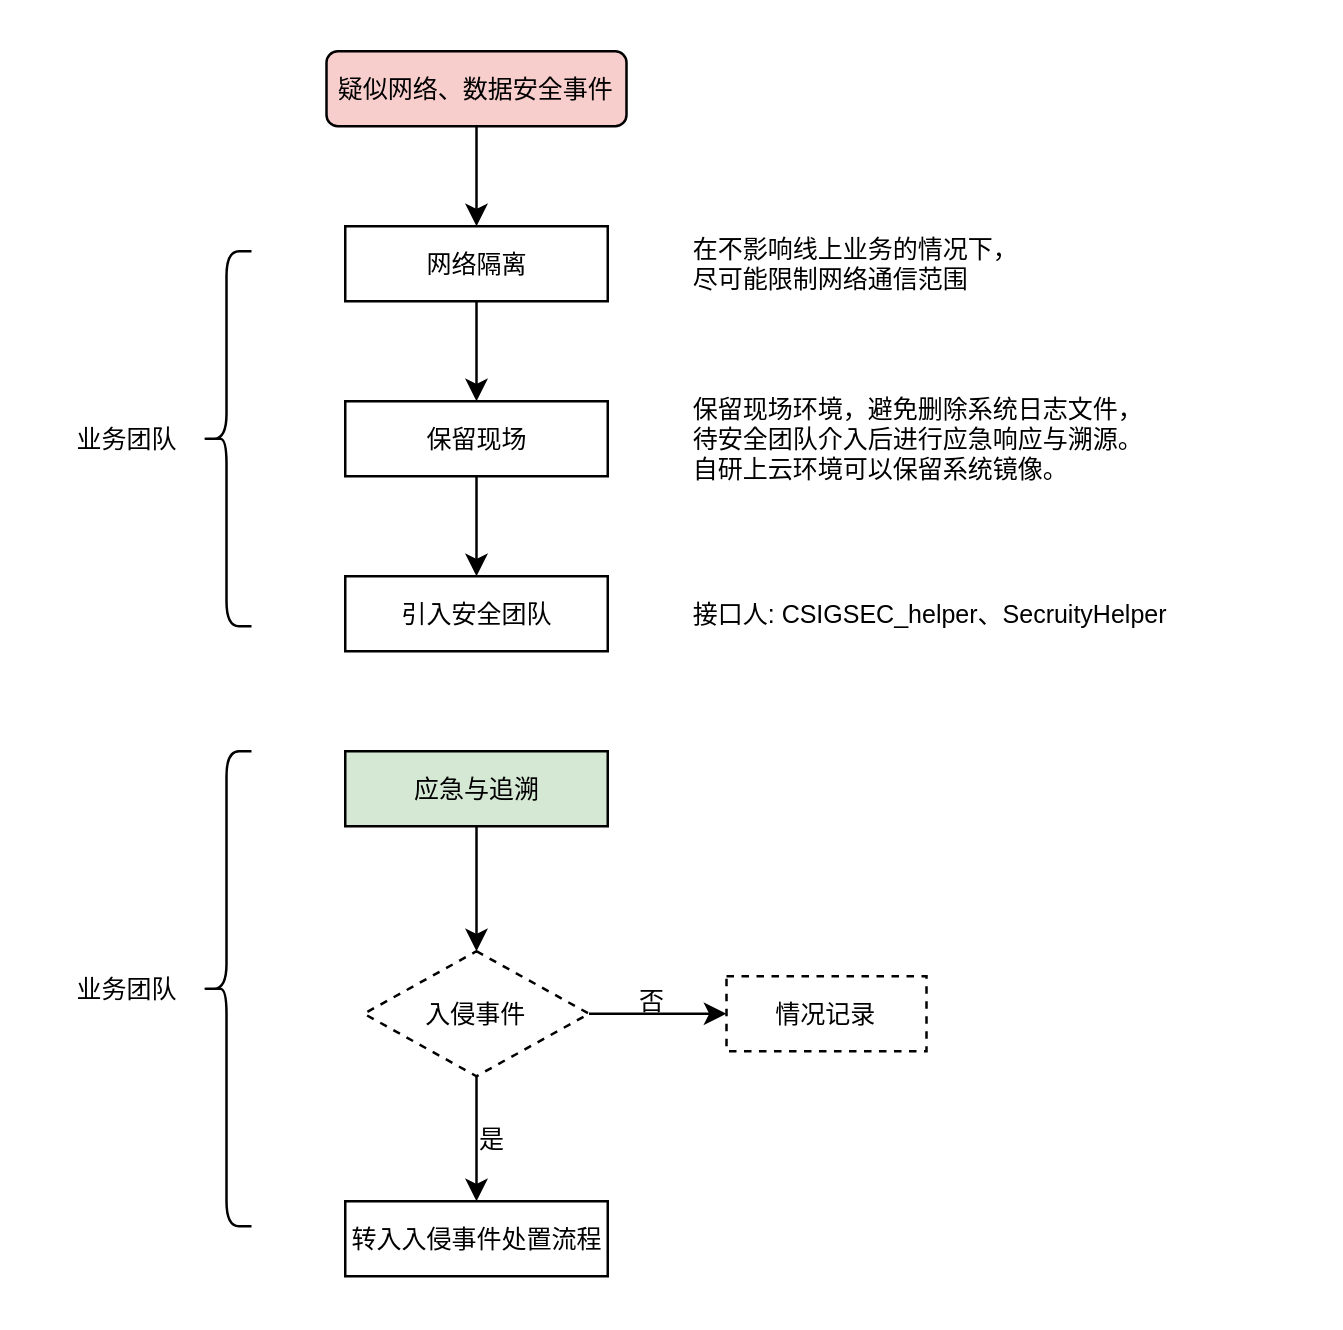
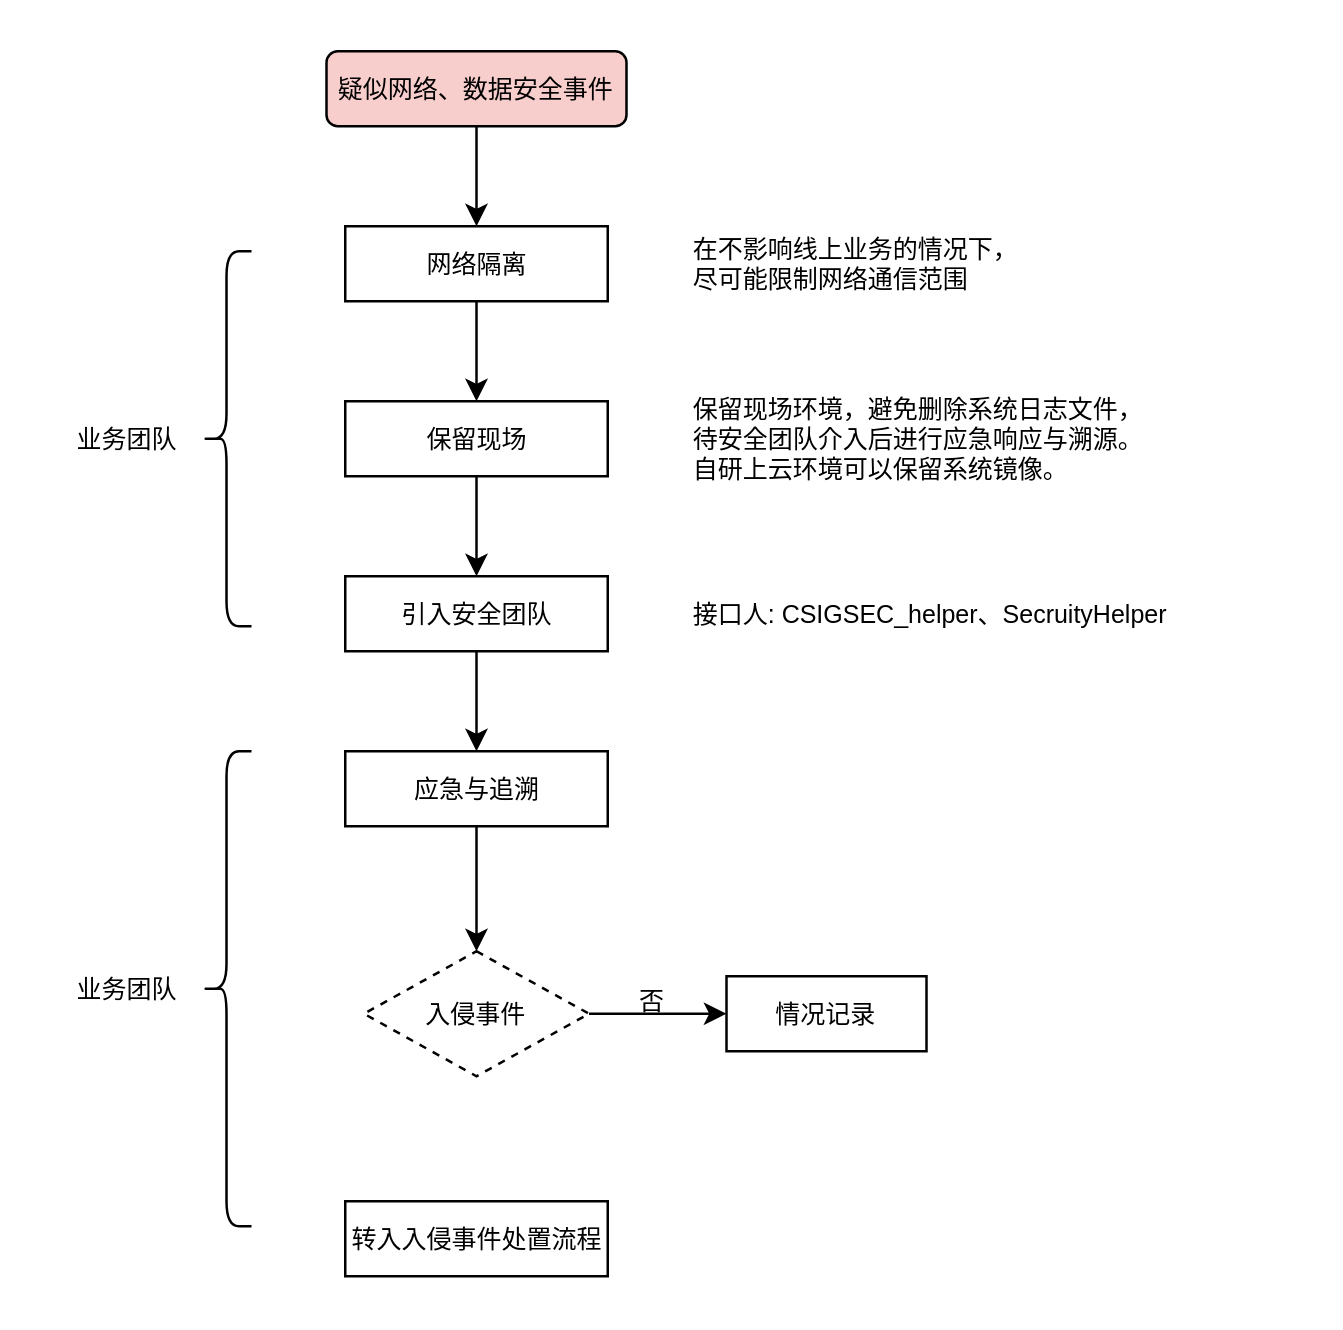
edge "引入安全团队" -> "应急与追溯": added
node "应急与追溯": fillcolor #d5e8d4 -> #ffffff
node "情况记录": style dashed -> solid
edge "入侵事件" -> "转入入侵事件处置流程": removed, label "是"
